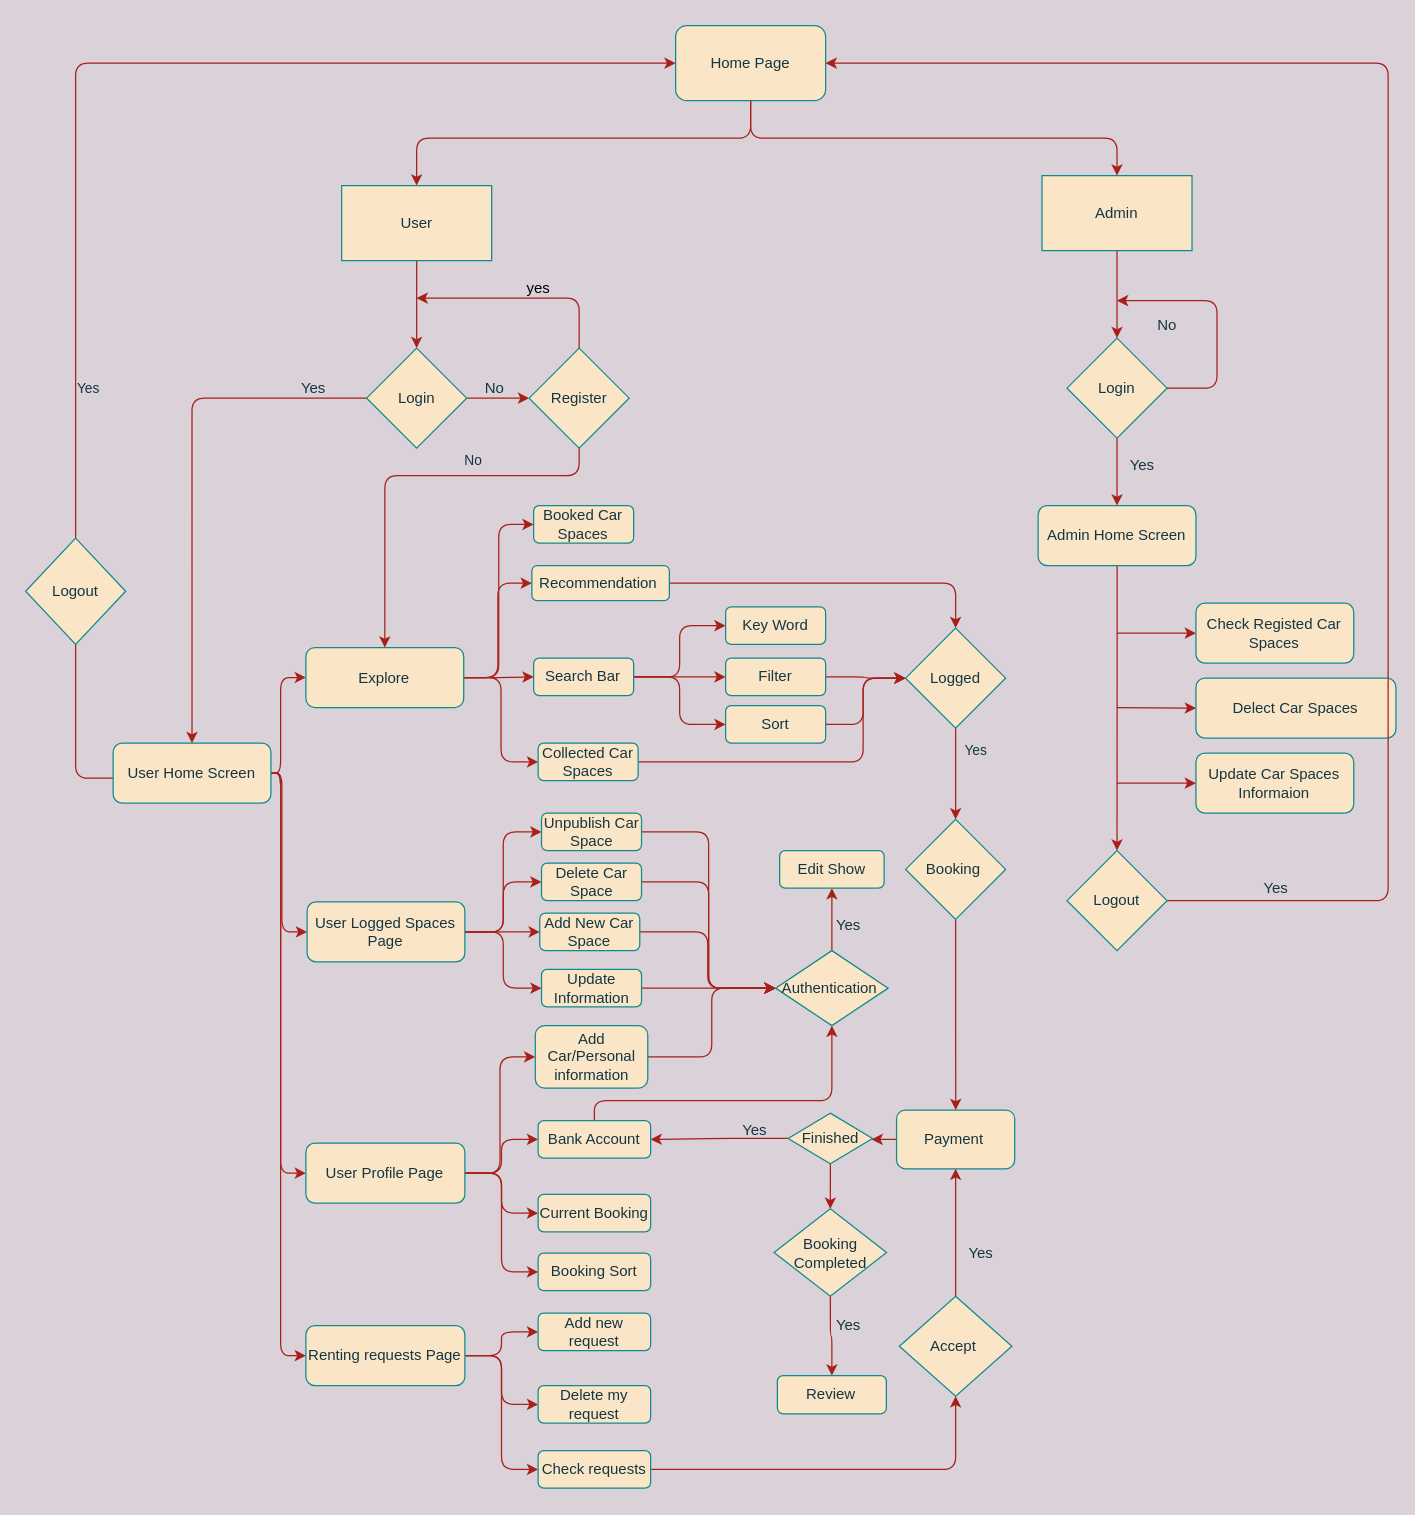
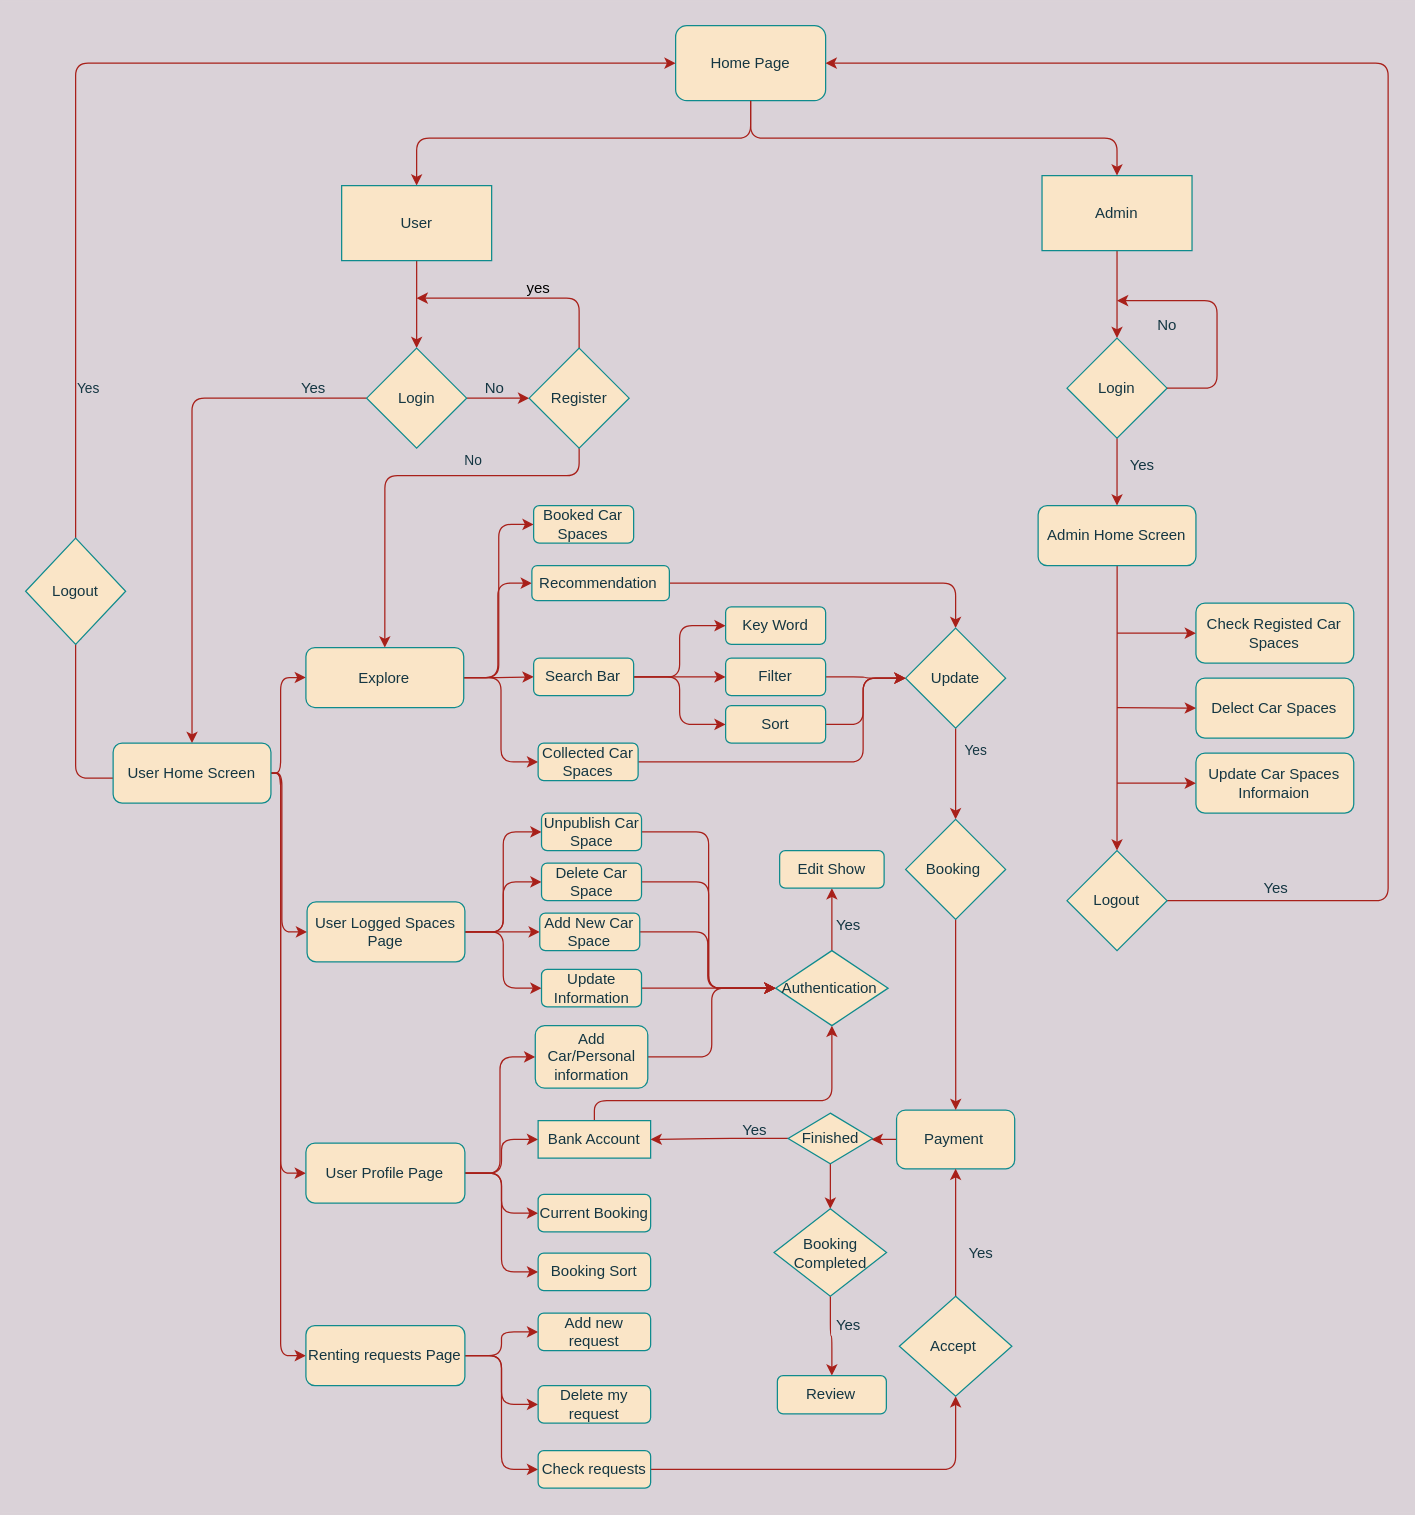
node "Logged": label "Logged" -> "Update"
node "Delect Car Spaces": size 200x60 -> 158x60
node "Bank Account": shape rounded rectangle -> rectangle
